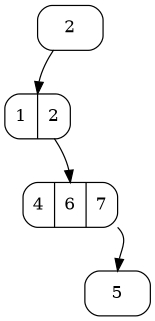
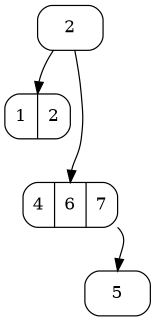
edge "1" -> "4": now "2" -> "4"
